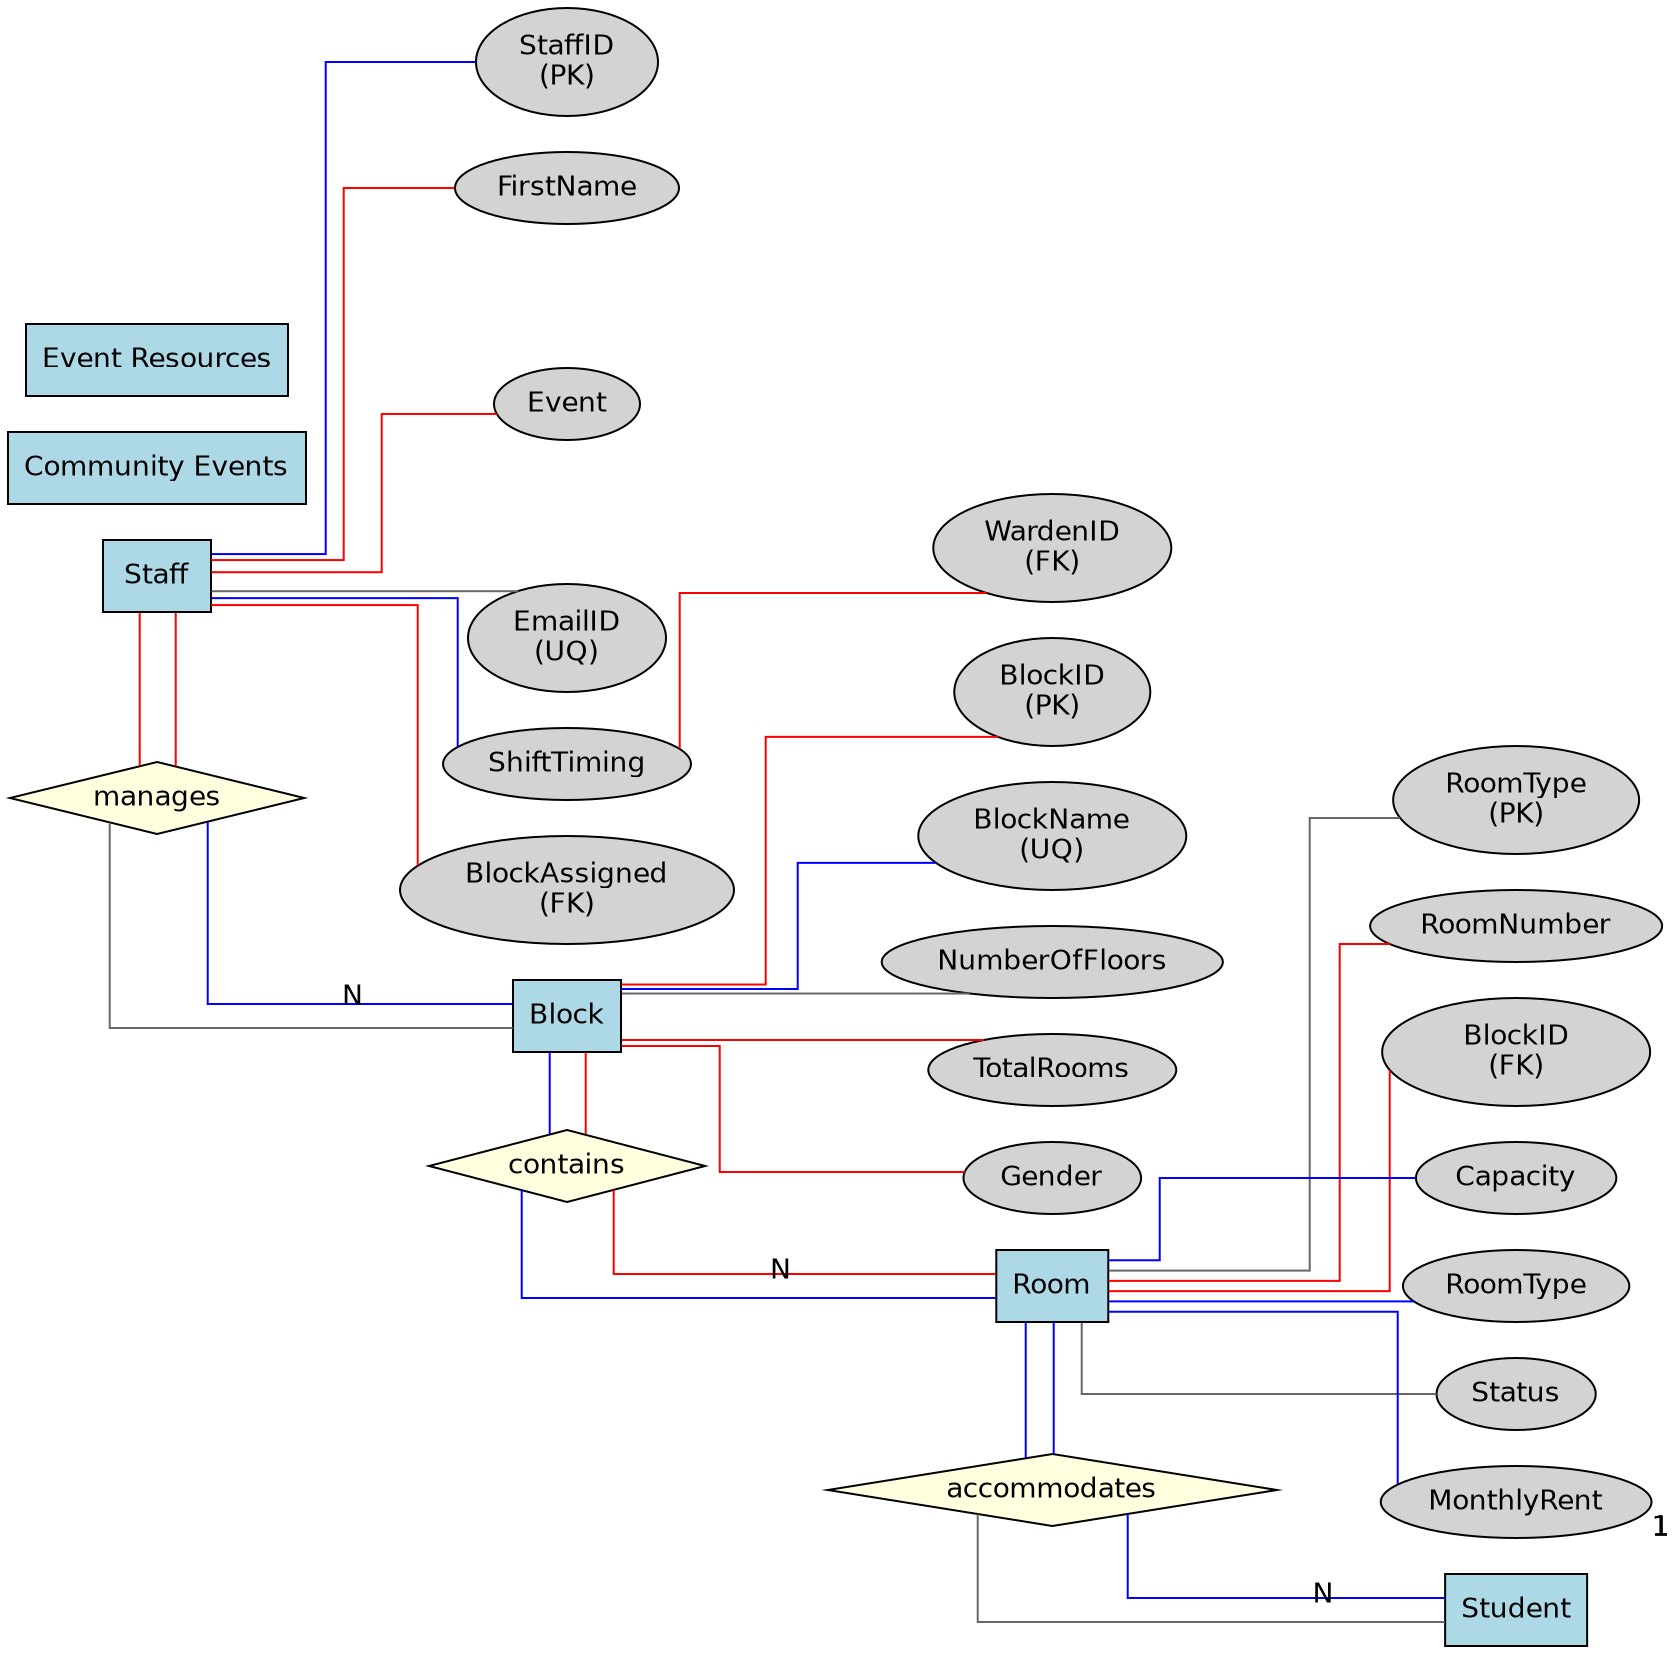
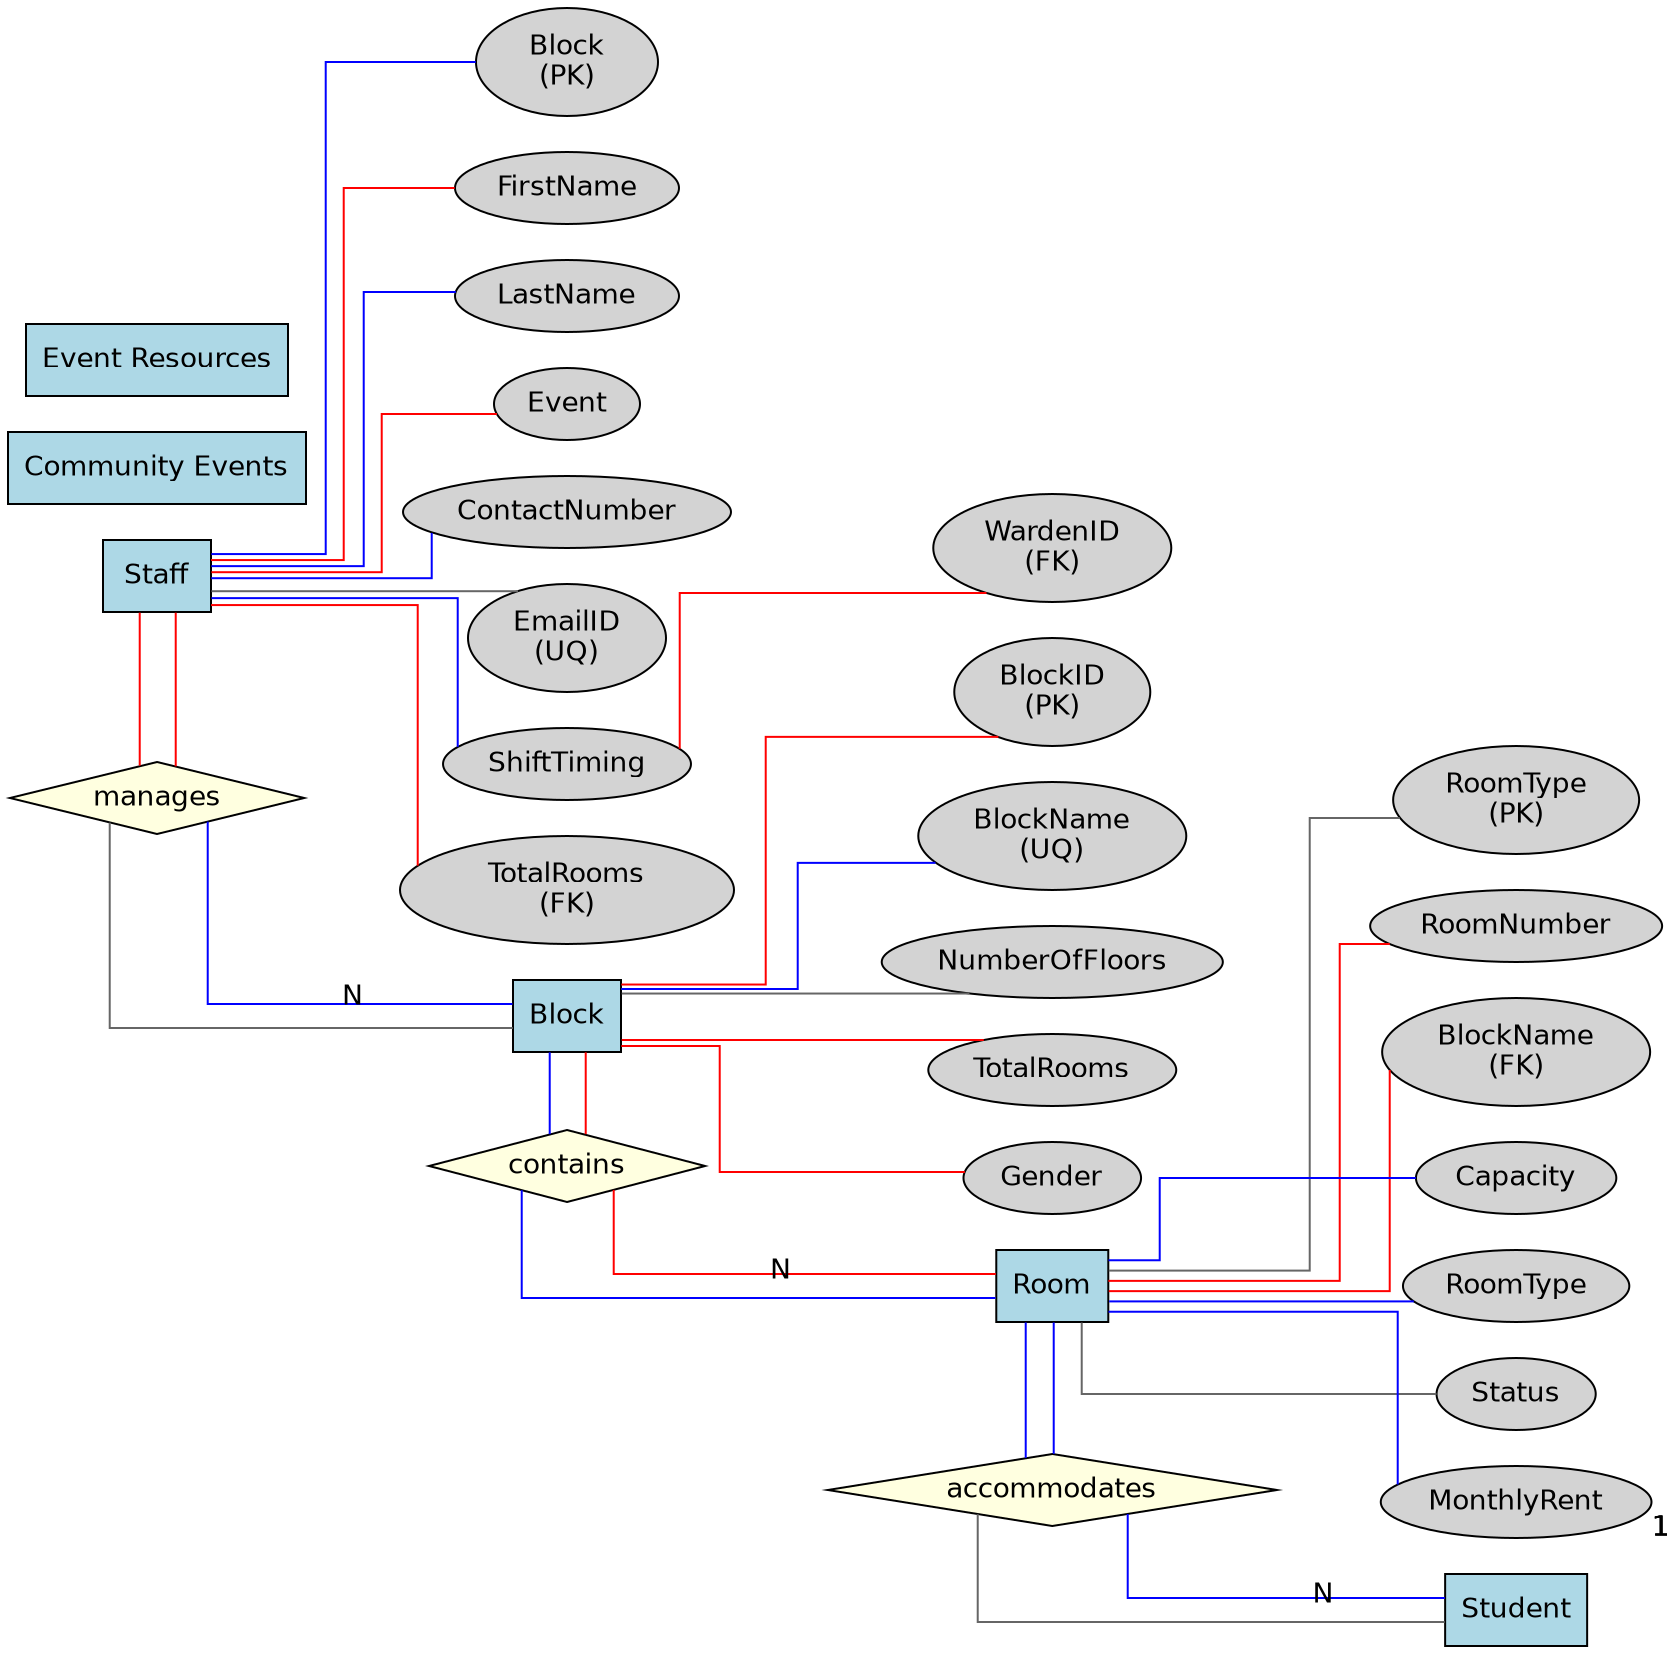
node "StaffID (PK)": label "StaffID (PK)" -> "Block (PK)"
node "LastName": added
node "ContactNumber": added
node "BlockAssigned (FK)": label "BlockAssigned (FK)" -> "TotalRooms (FK)"
node "BlockID (FK)": label "BlockID (FK)" -> "BlockName (FK)"
